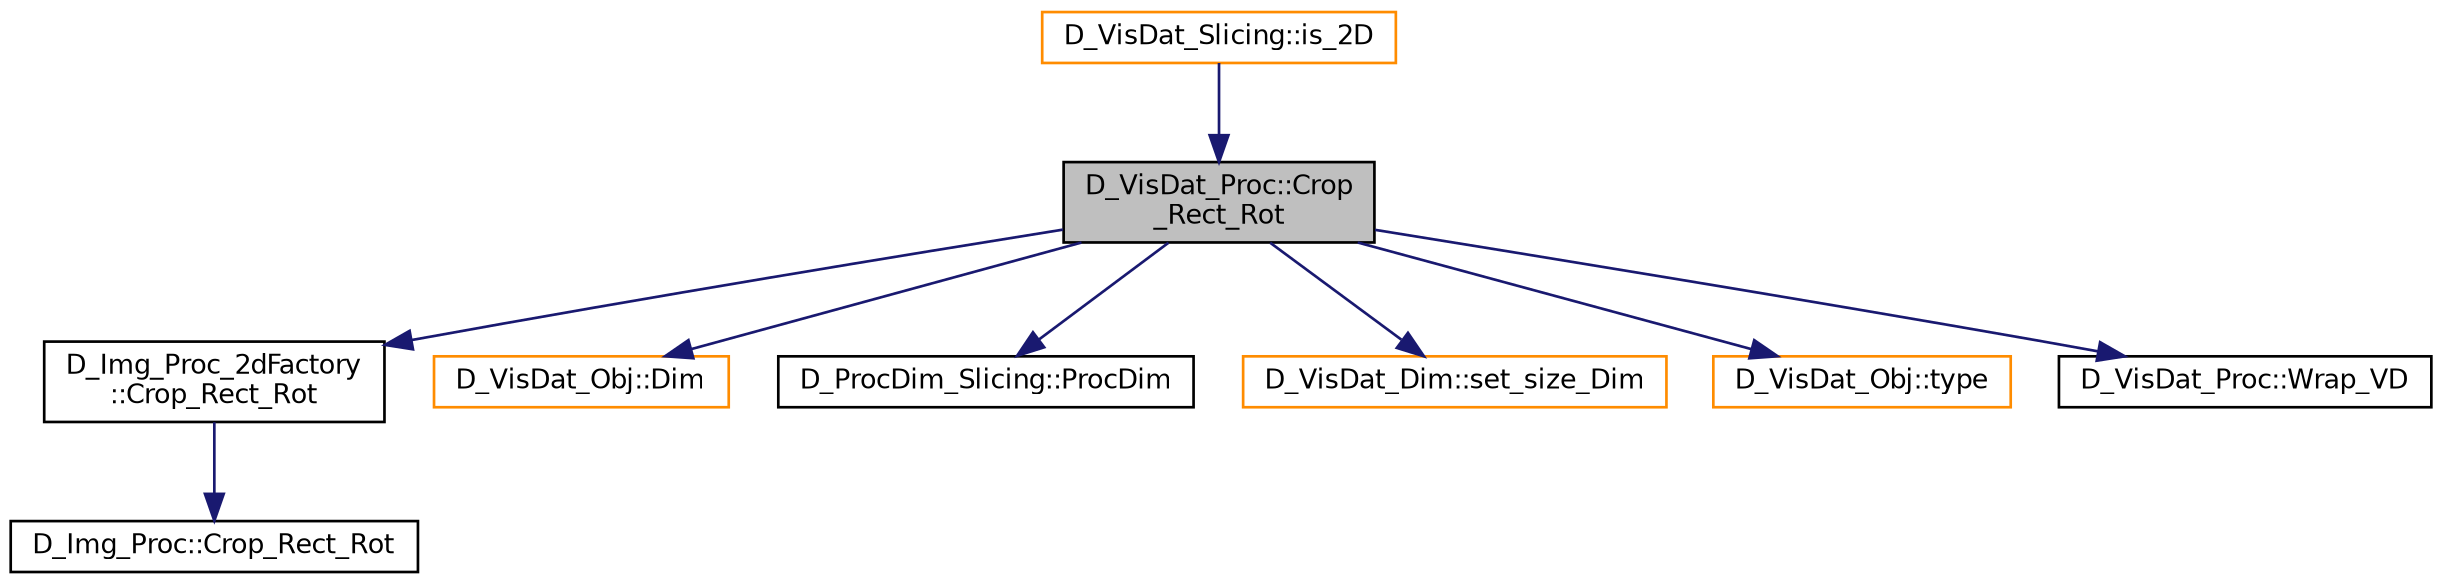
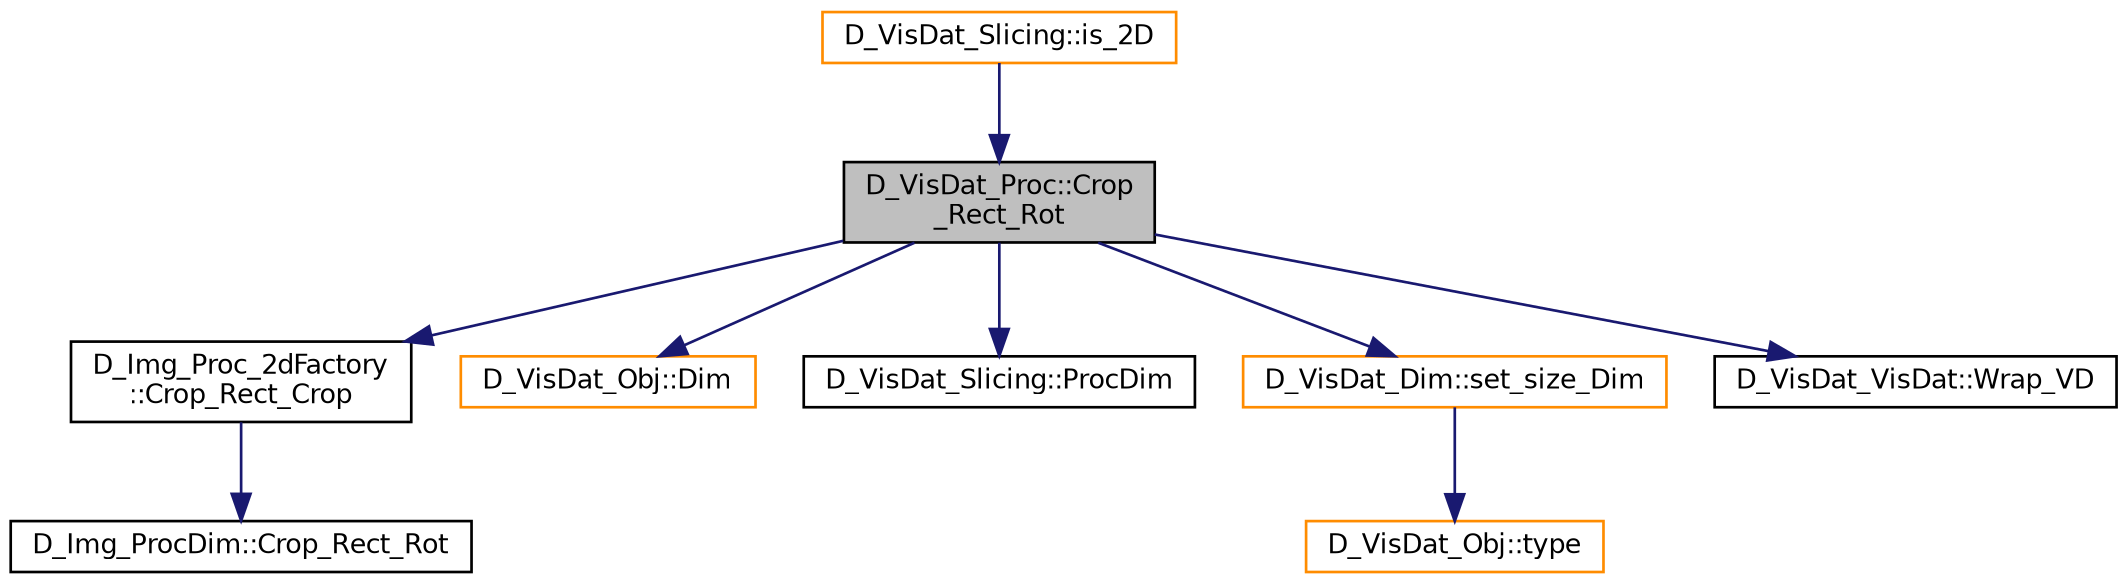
edge "D_VisDat_Proc::Crop _Rect_Rot" -> "D_VisDat_Obj::type": now "D_VisDat_Dim::set_size_Dim" -> "D_VisDat_Obj::type"
node "D_Img_Proc_2dFactory ::Crop_Rect_Rot": label "D_Img_Proc_2dFactory ::Crop_Rect_Rot" -> "D_Img_Proc_2dFactory ::Crop_Rect_Crop"
node "D_ProcDim_Slicing::ProcDim": label "D_ProcDim_Slicing::ProcDim" -> "D_VisDat_Slicing::ProcDim"
node "D_VisDat_Proc::Wrap_VD": label "D_VisDat_Proc::Wrap_VD" -> "D_VisDat_VisDat::Wrap_VD"
node "D_Img_Proc::Crop_Rect_Rot": label "D_Img_Proc::Crop_Rect_Rot" -> "D_Img_ProcDim::Crop_Rect_Rot"
